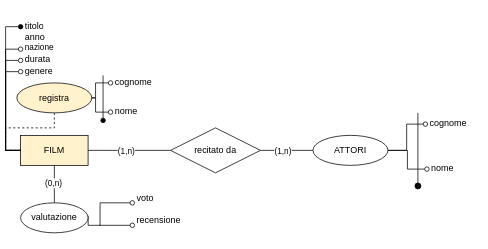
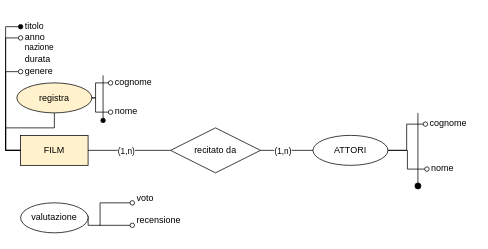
edge "FILM" -> "anno": added
edge "FILM" -> "nazione": removed
edge "FILM" -> "durata": removed
edge "registra" -- "FILM": style dashed -> solid
edge "FILM" -- "valutazione": removed, label "(0,n)"
